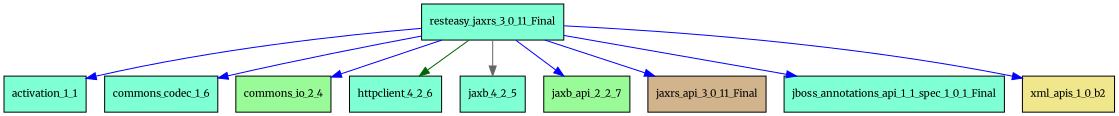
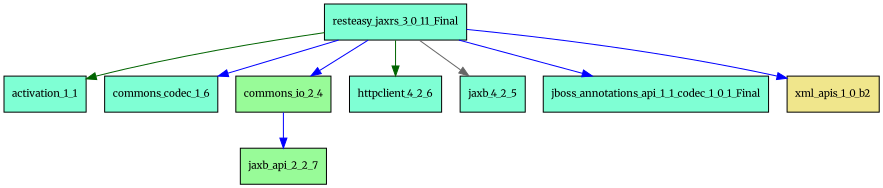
edge "resteasy_jaxrs_3_0_11_Final" -> "activation_1_1": color blue -> darkgreen
edge "resteasy_jaxrs_3_0_11_Final" -> "jaxb_api_2_2_7": now "commons_io_2_4" -> "jaxb_api_2_2_7"
node "jaxrs_api_3_0_11_Final": removed
node "jboss_annotations_api_1_1_spec_1_0_1_Final": label "jboss_annotations_api_1_1_spec_1_0_1_Final" -> "jboss_annotations_api_1_1_codec_1_0_1_Final"
